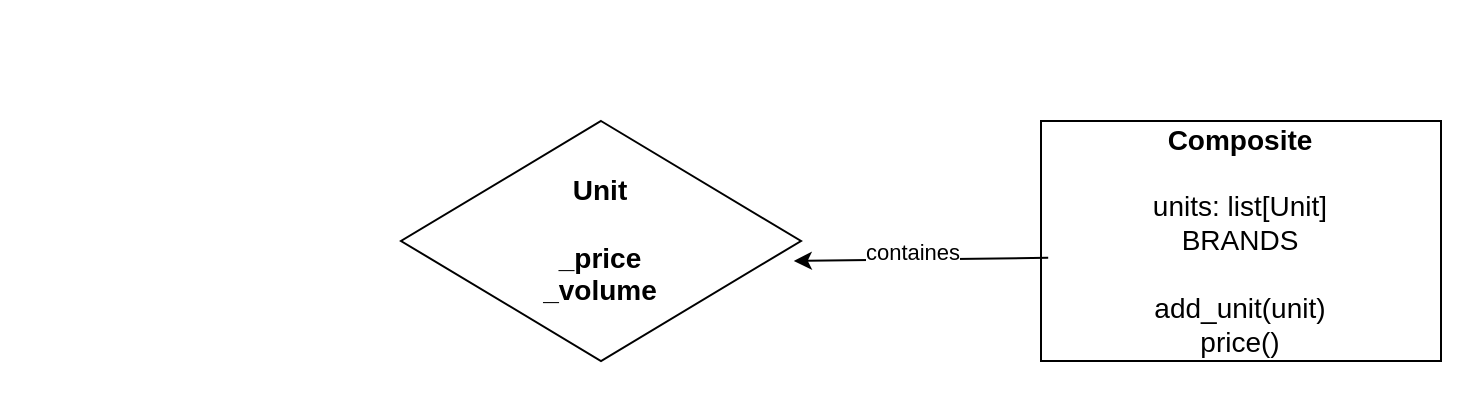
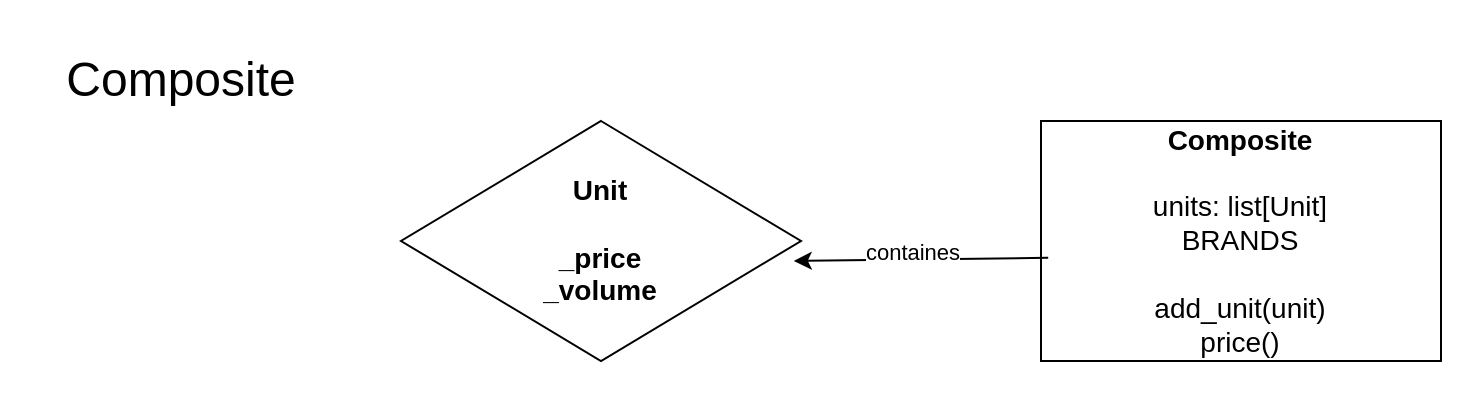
node "Composite": added
